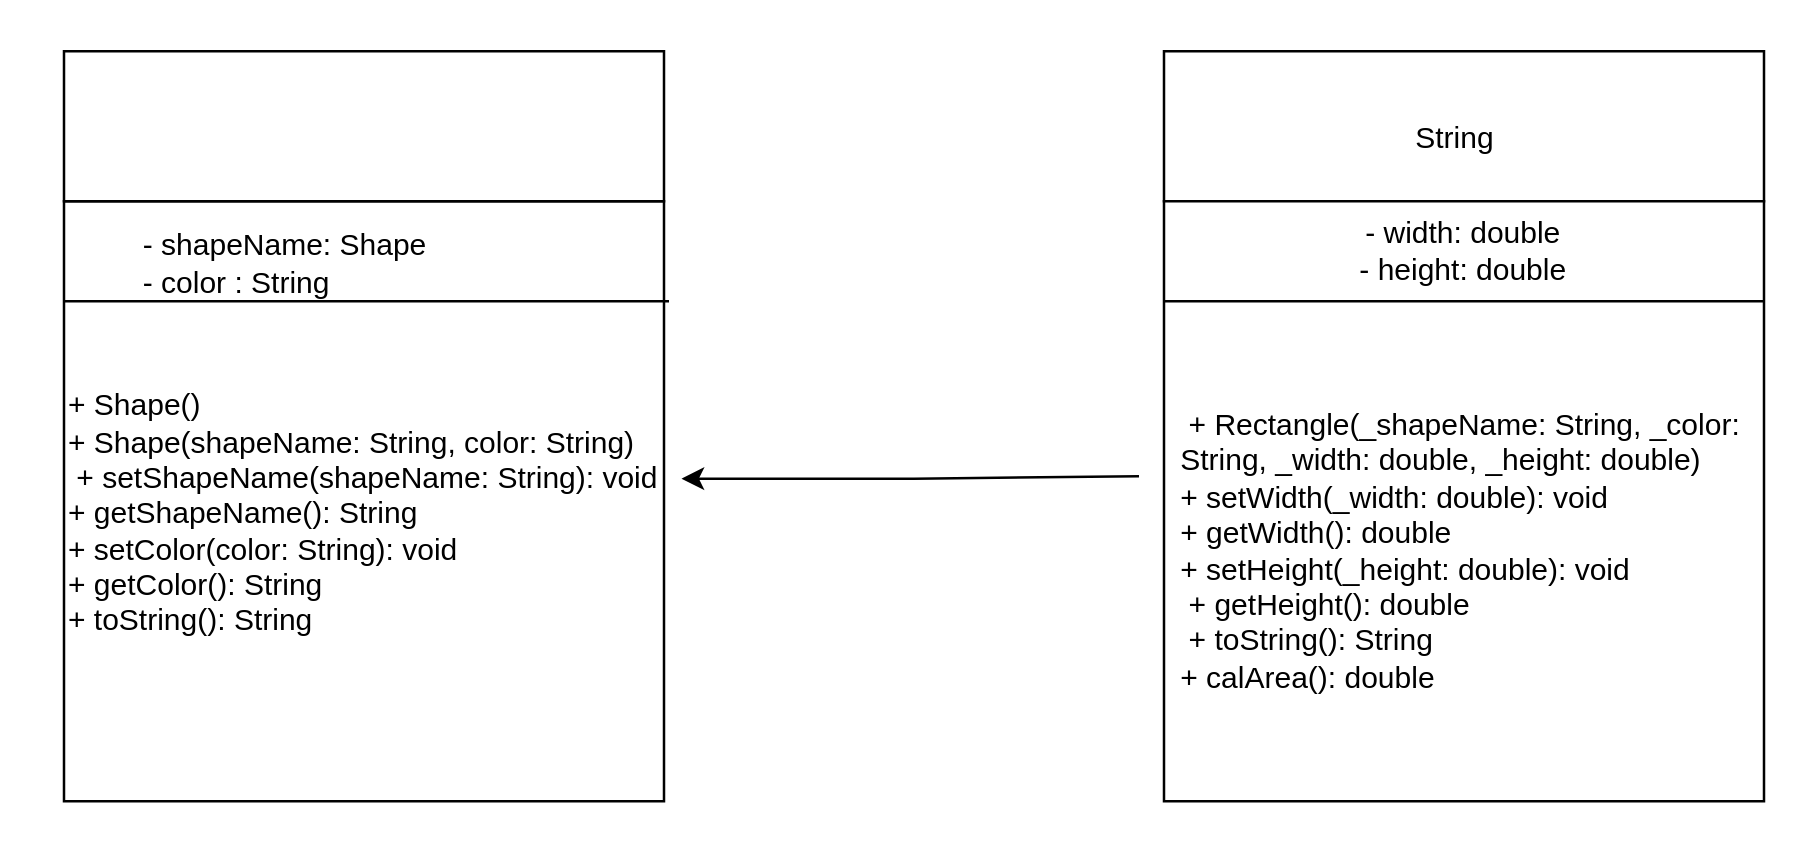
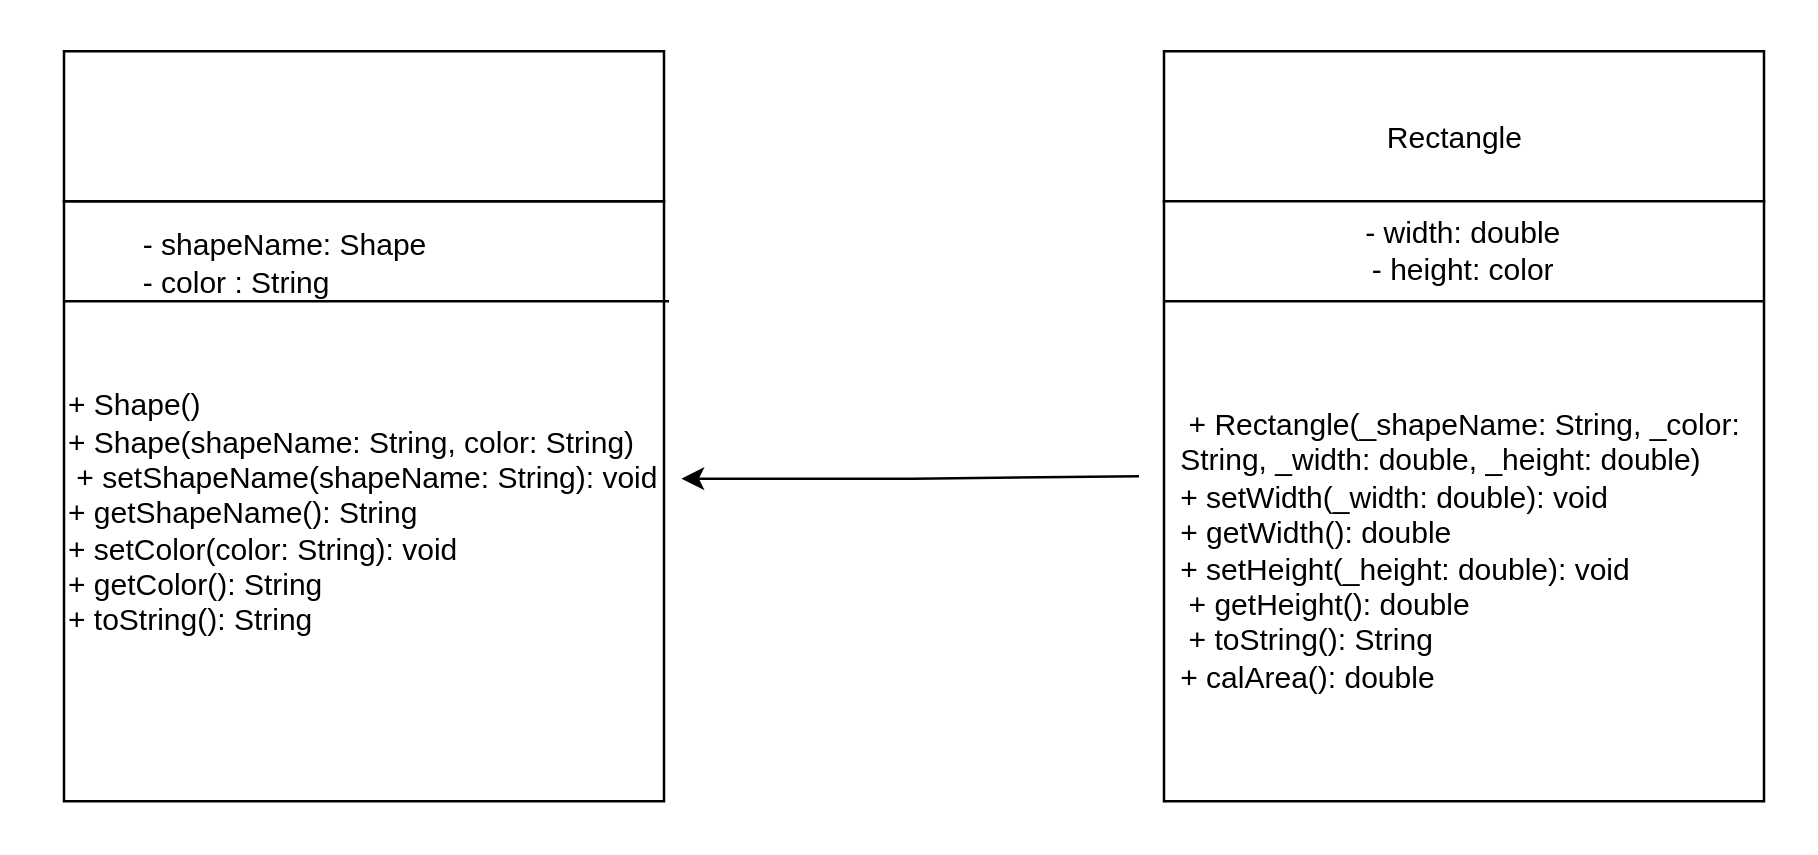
node "String": label "String" -> "Rectangle"
node "- width: double - height: double": label "- width: double - height: double" -> "- width: double - height: color"
